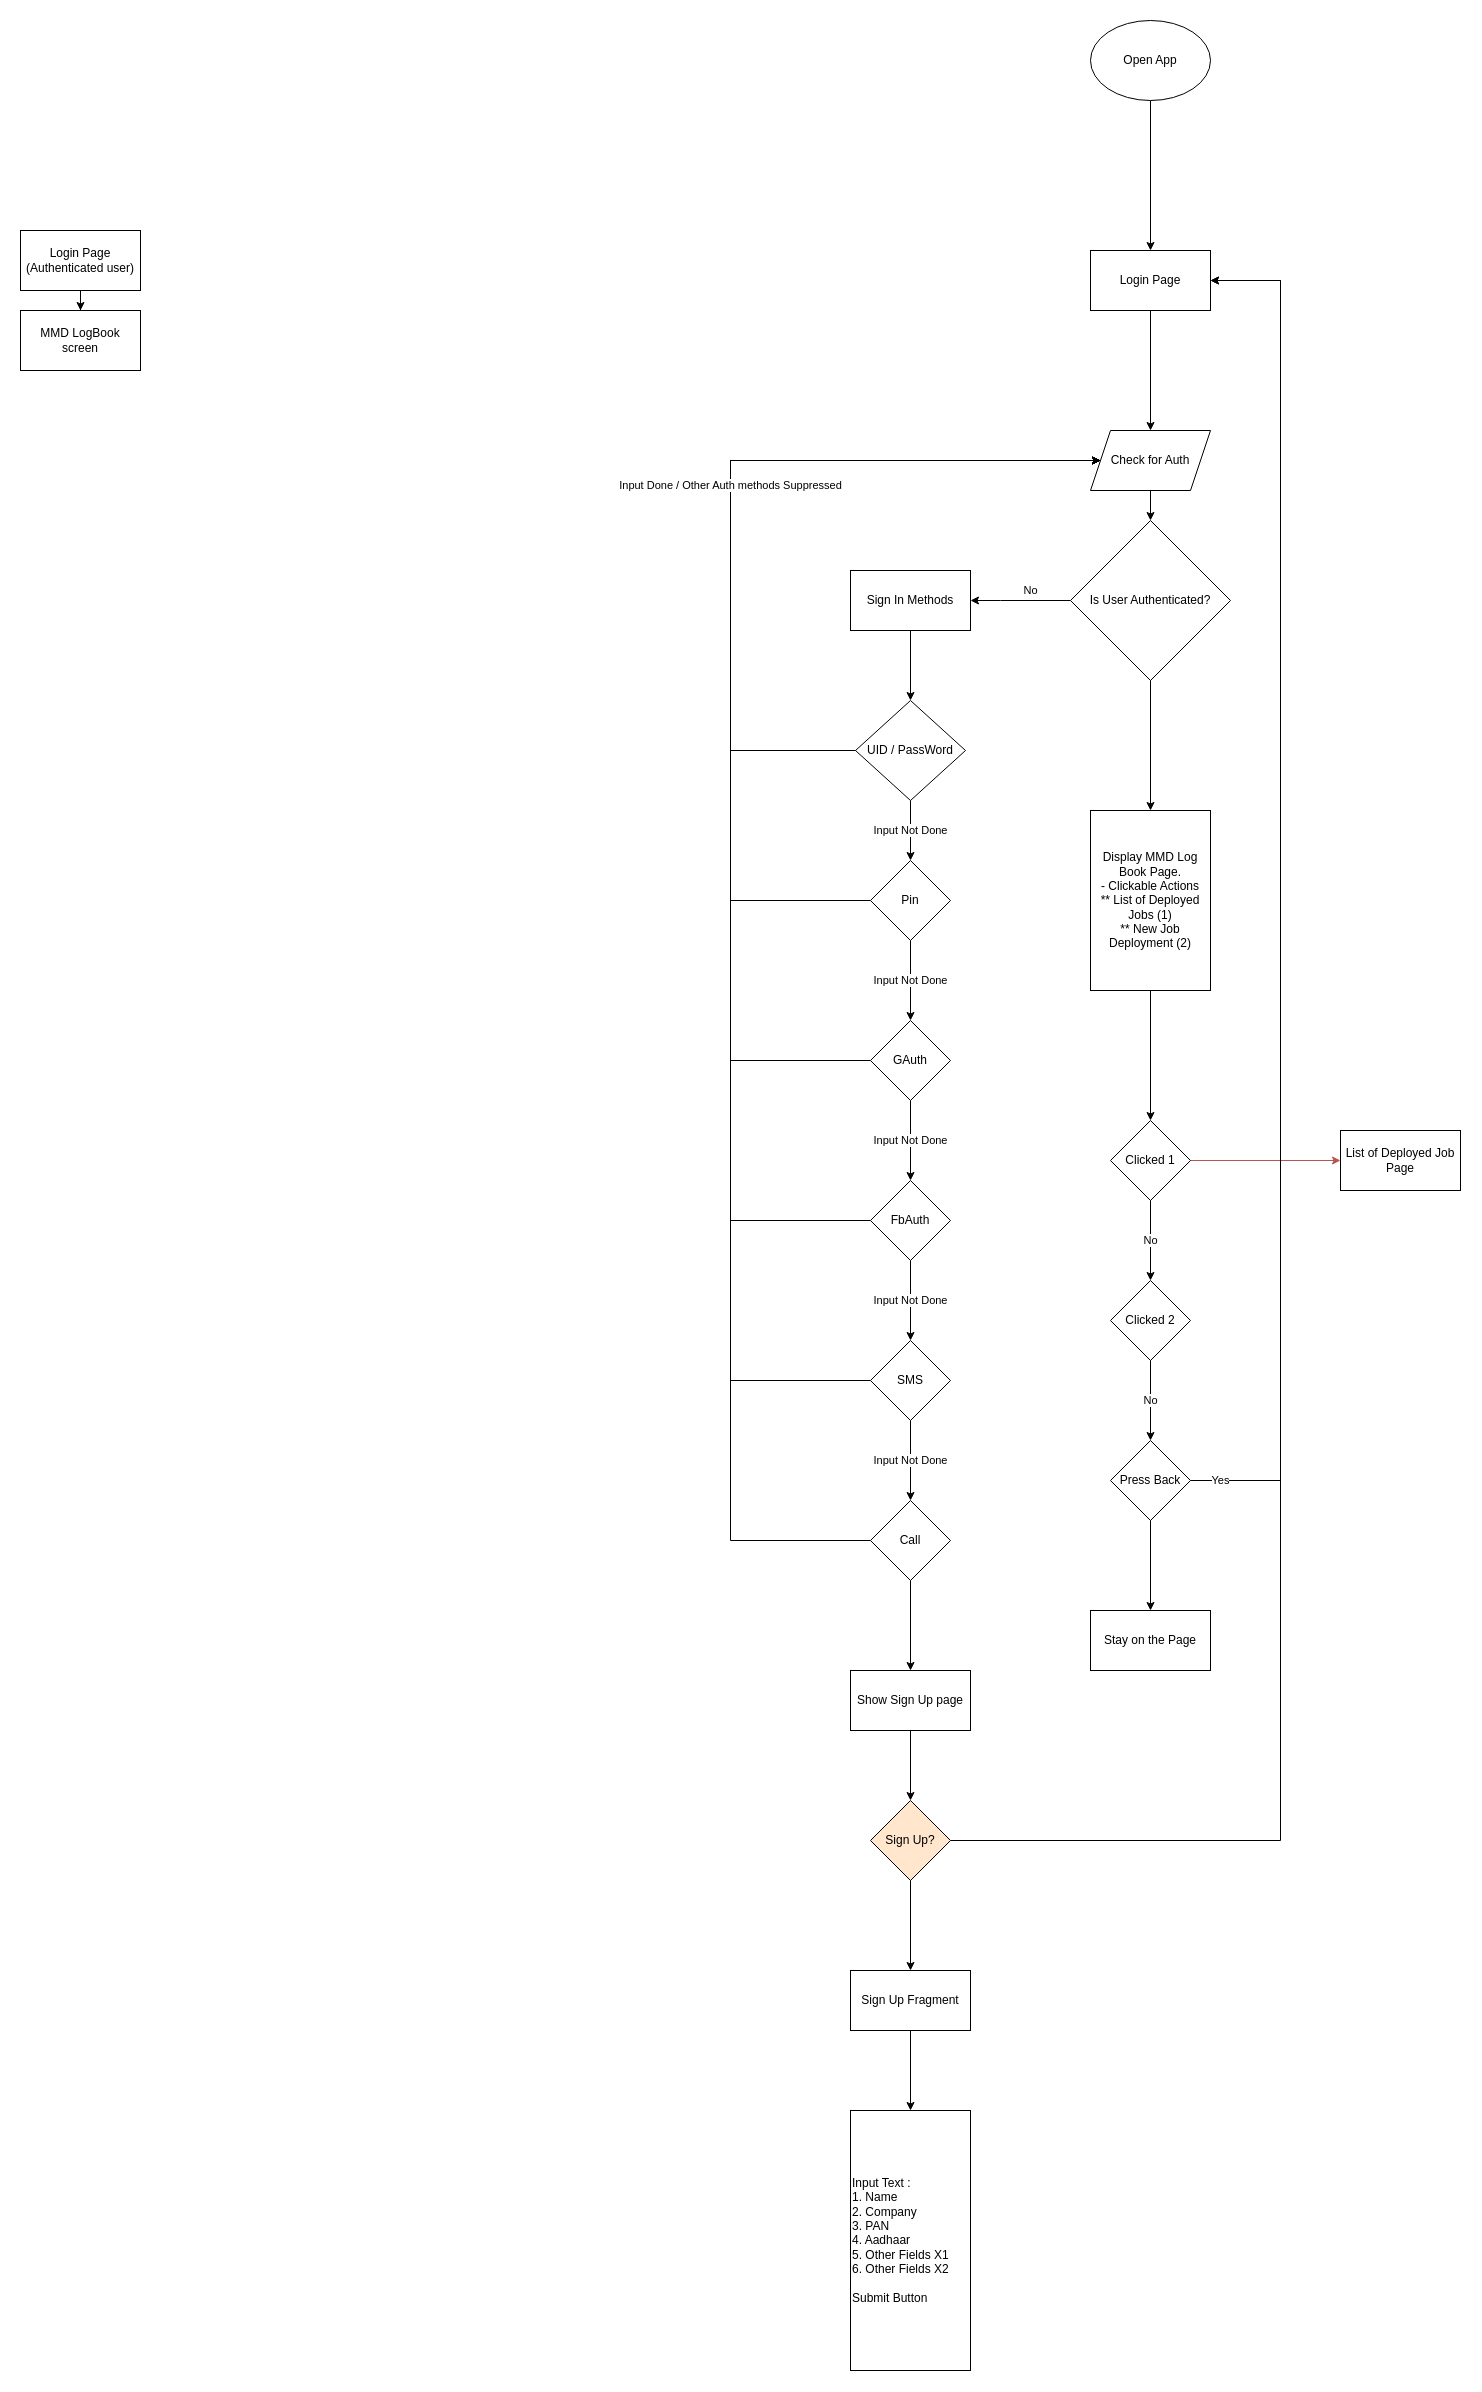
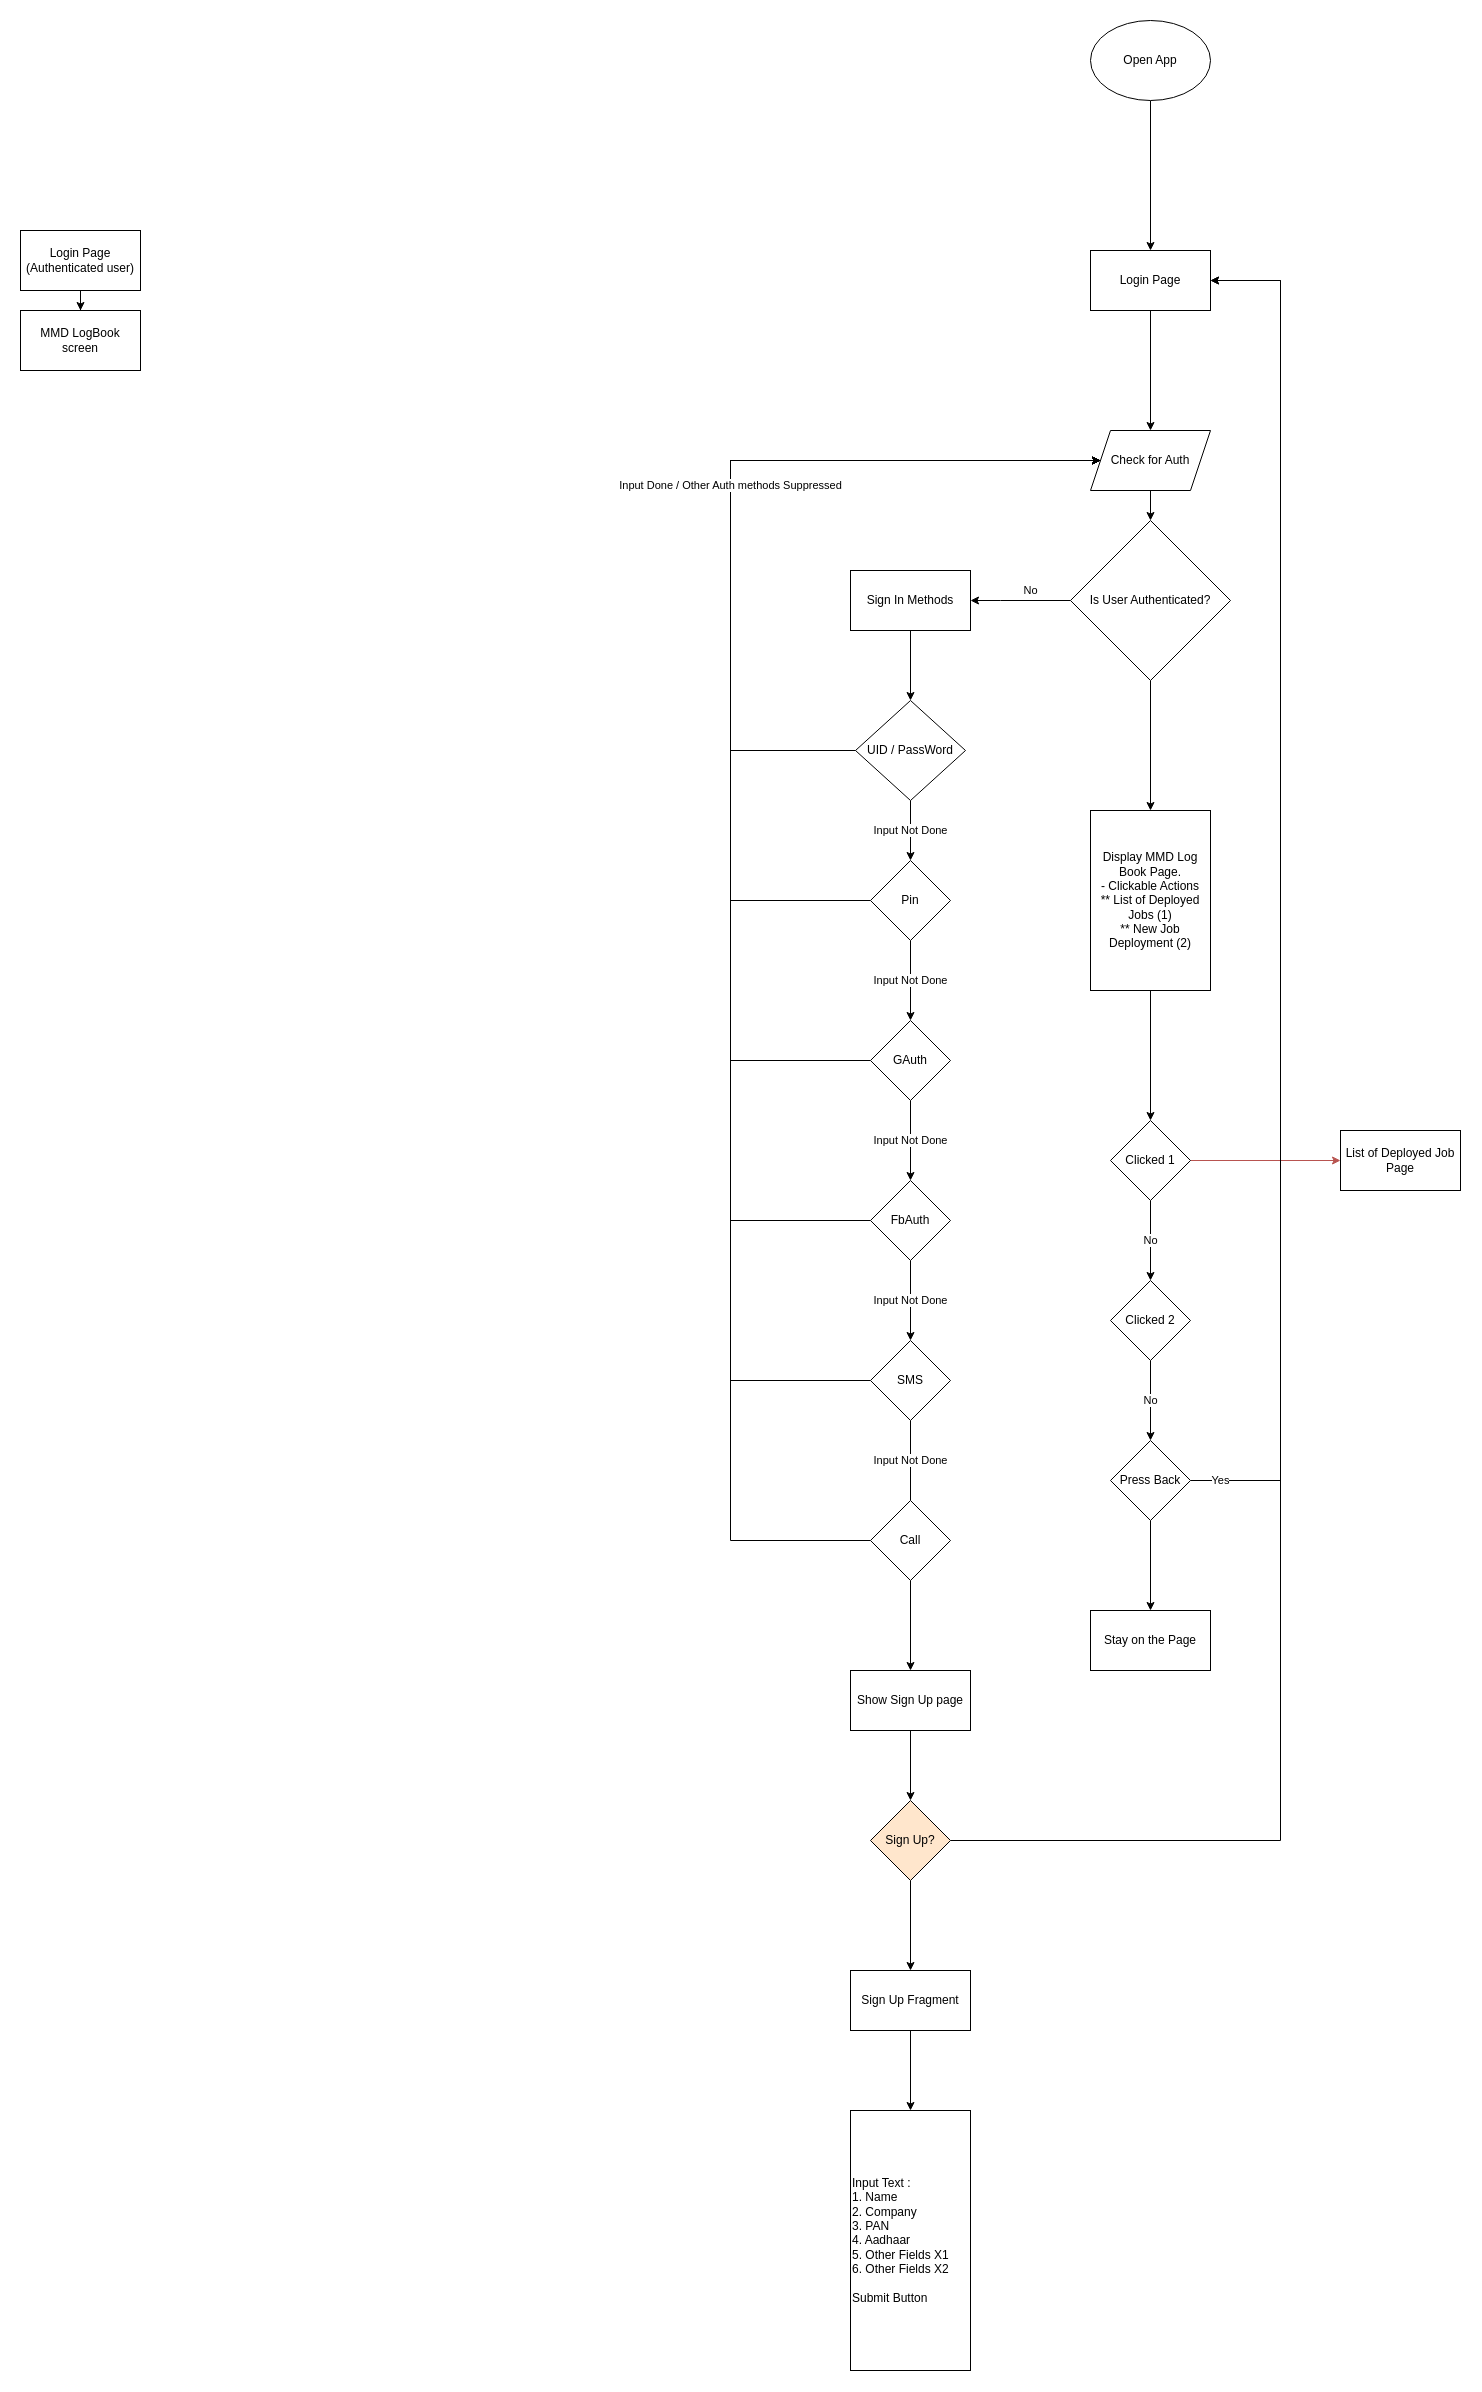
edge "SMS" -> "Call": arrowhead classic -> none
